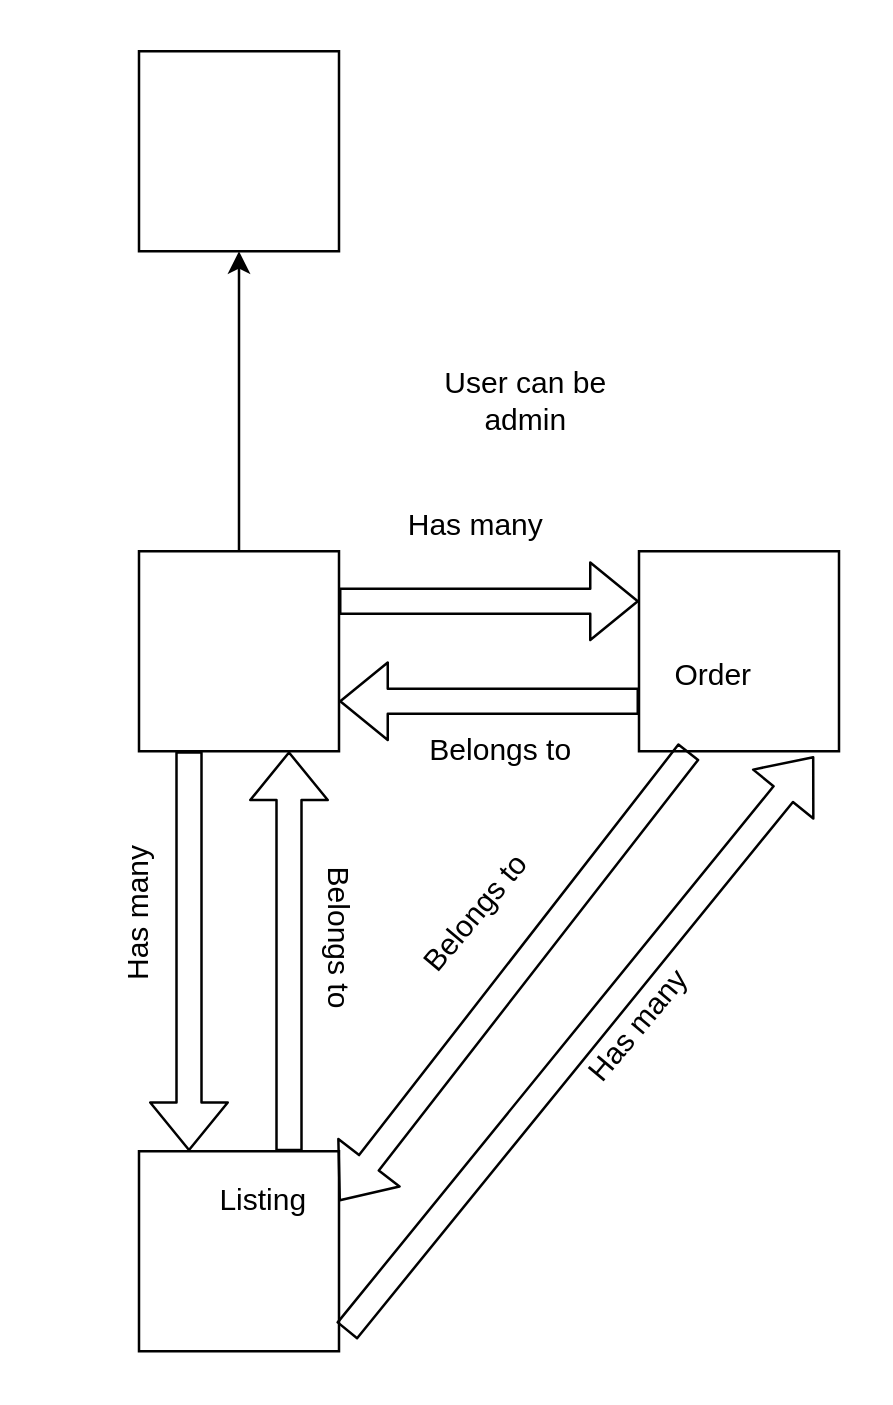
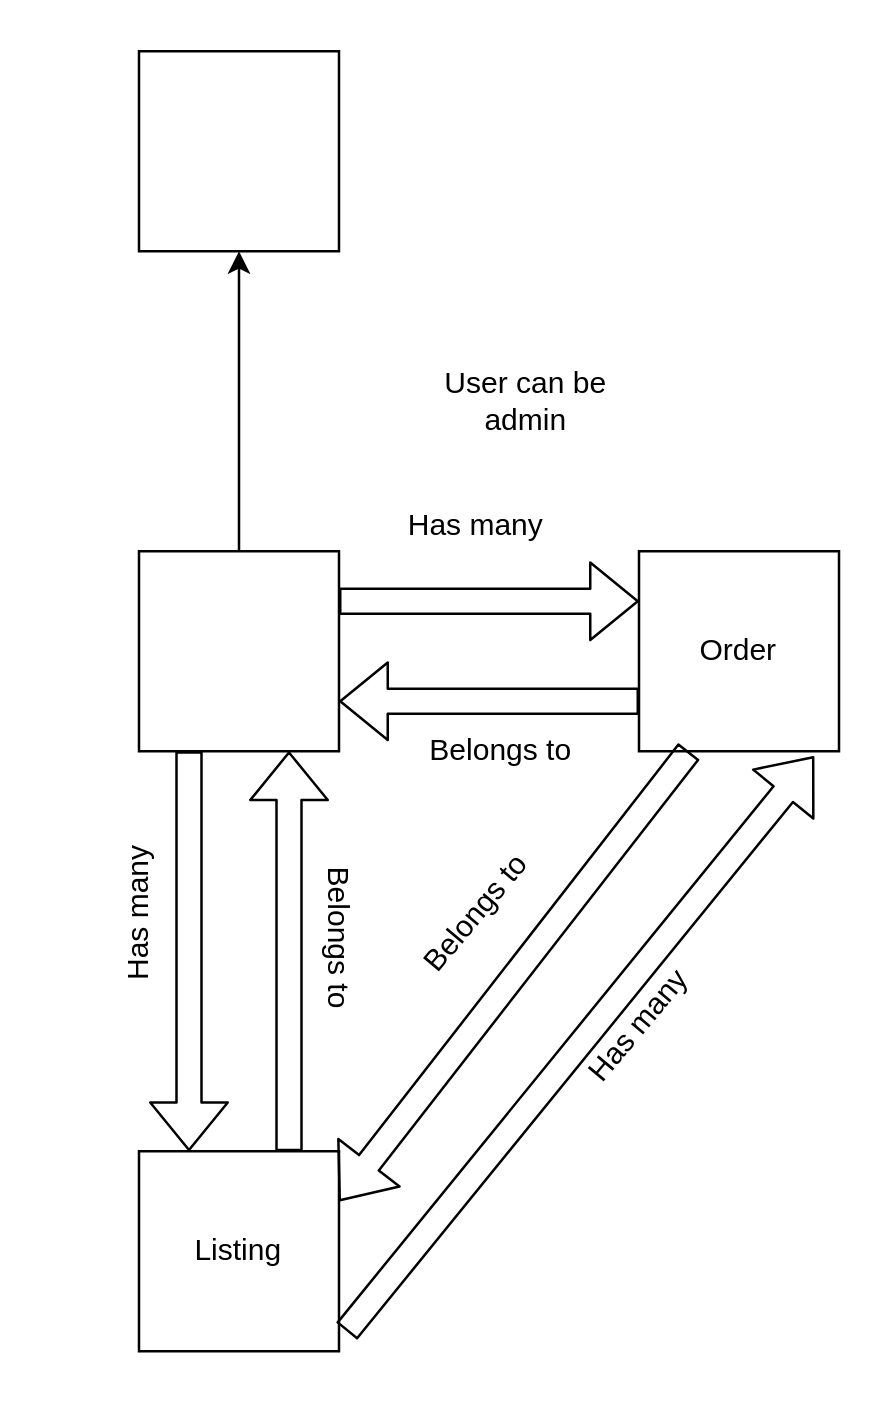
node "Order": moved (714, 676) -> (739, 651)
node "Listing": moved (264, 1201) -> (239, 1251)
